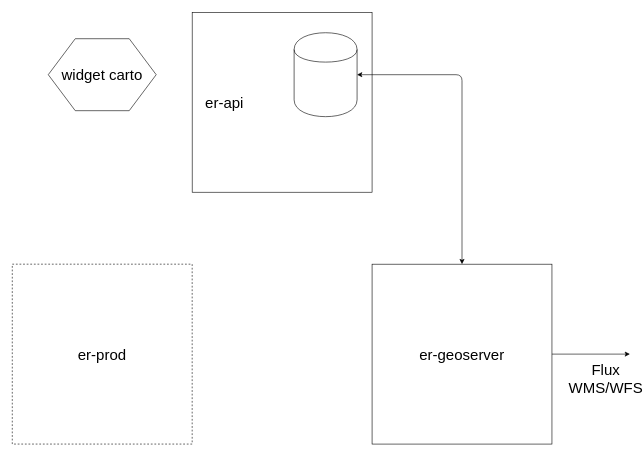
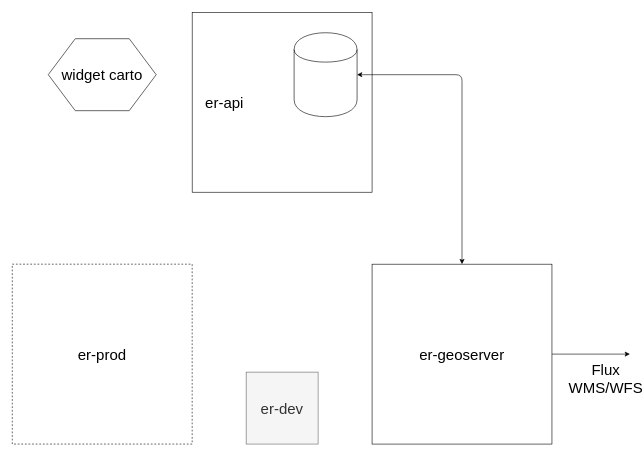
node "er-dev": added
